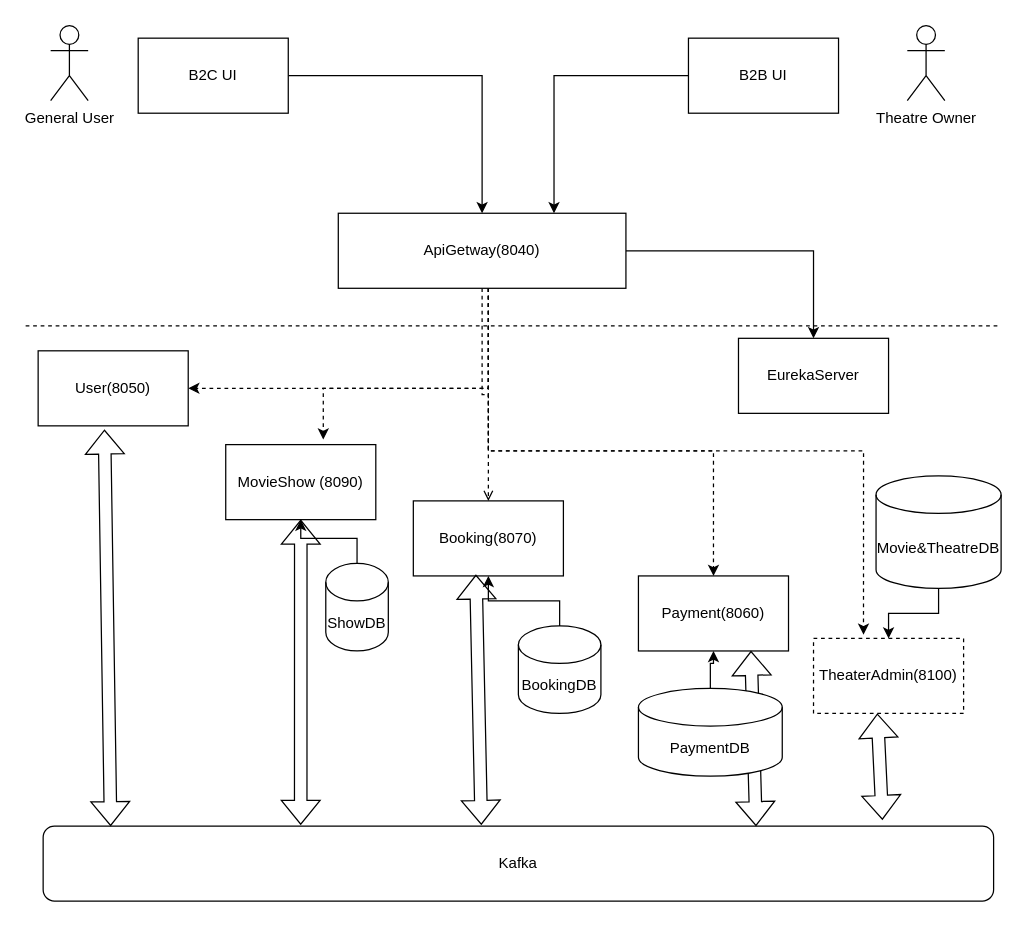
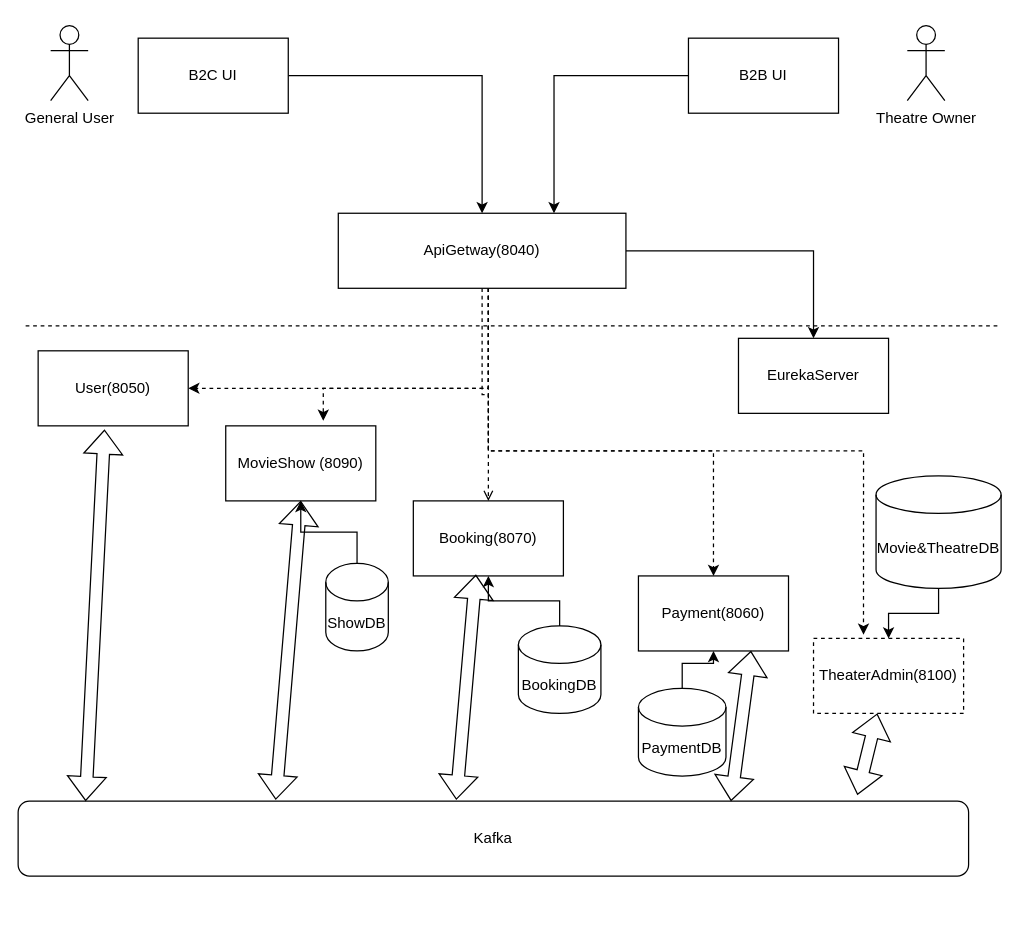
node "MovieShow (8090)": moved (301, 482) -> (301, 463)
node "PaymentDB": size 144x88 -> 88x88
node "Kafka": moved (518, 863) -> (493, 838)
